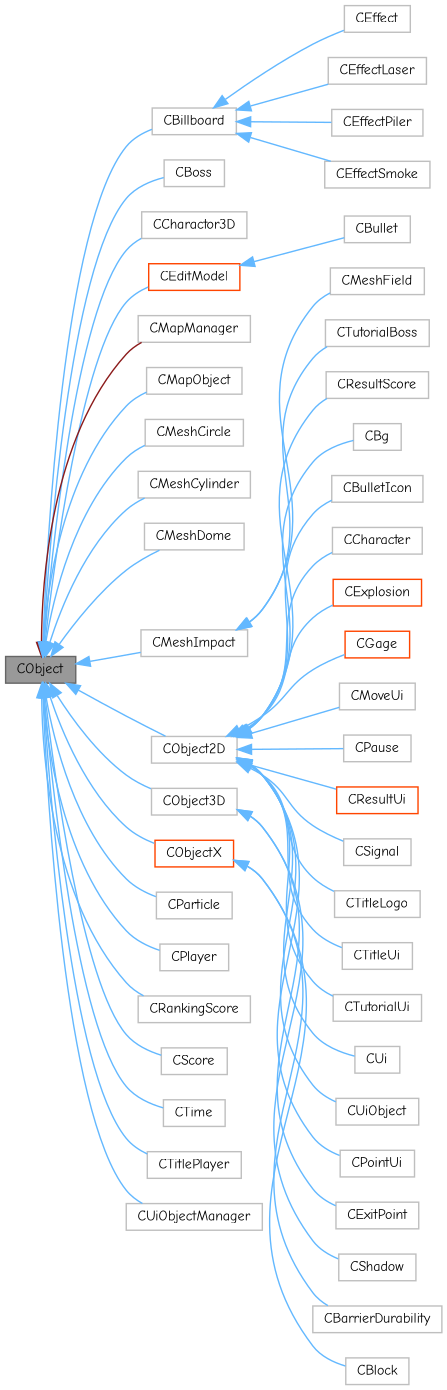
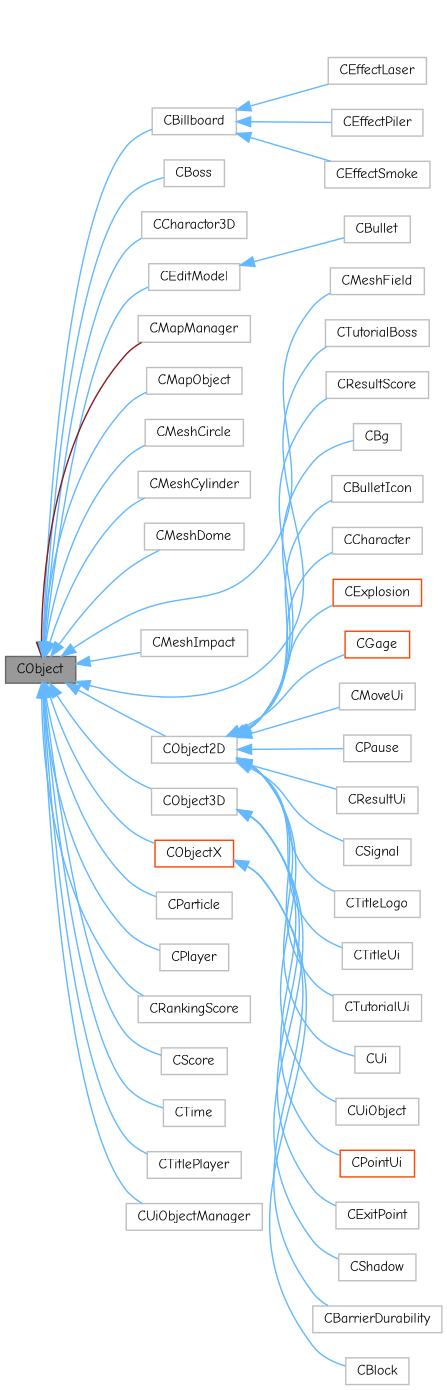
node "CEffect": removed
node "CEditModel": color orangered -> grey75
edge "CMeshField" -> "CMeshImpact": now "CMeshField" -> "CObject"
edge "CTutorialBoss" -> "CMeshImpact": now "CTutorialBoss" -> "CObject"
node "CResultUi": color orangered -> grey75
edge "CPointUi" -> "CObject2D": now "CPointUi" -> "CObject3D"
node "CPointUi": color grey75 -> orangered
